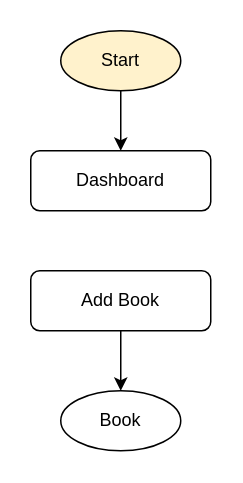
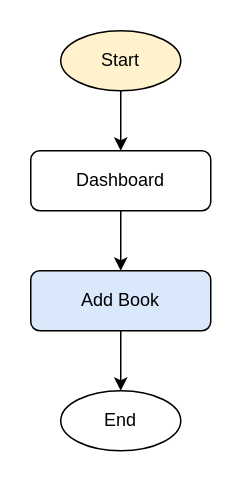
edge "Dashboard" -> "Add Book": added
node "Add Book": fillcolor #ffffff -> #dae8fc
node "Book": label "Book" -> "End"
